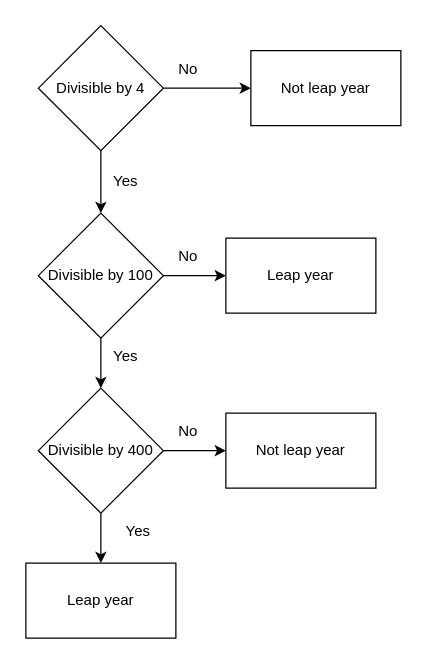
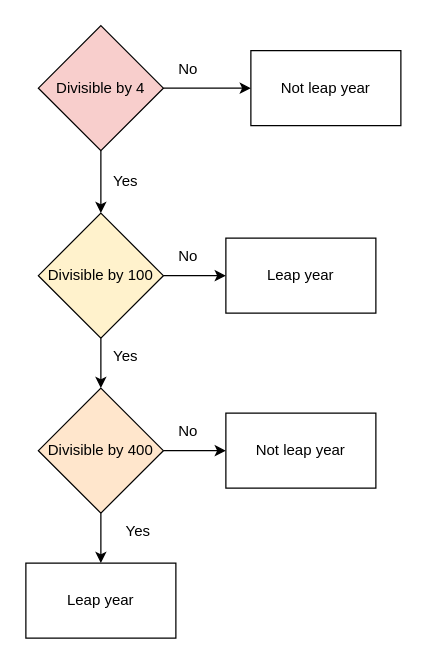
node "Divisible by 4": fillcolor #ffffff -> #f8cecc
node "Divisible by 100": fillcolor #ffffff -> #fff2cc
node "Divisible by 400": fillcolor #ffffff -> #ffe6cc
